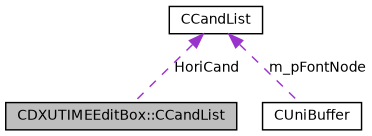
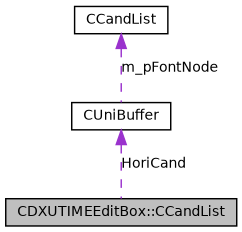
edge "CDXUTIMEEditBox::CCandList" -> "CCandList": now "CDXUTIMEEditBox::CCandList" -> "CUniBuffer"
